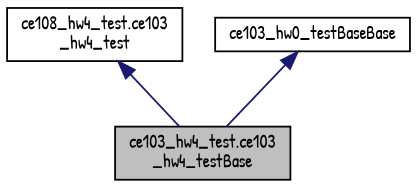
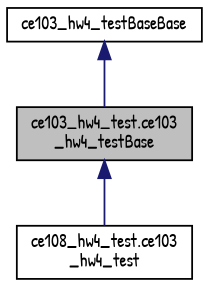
node "ce103_hw0_testBaseBase": label "ce103_hw0_testBaseBase" -> "ce103_hw4_testBaseBase"
edge "ce103_hw4_test.ce103 _hw4_testBase" -> "ce108_hw4_test.ce103 _hw4_test": reversed
